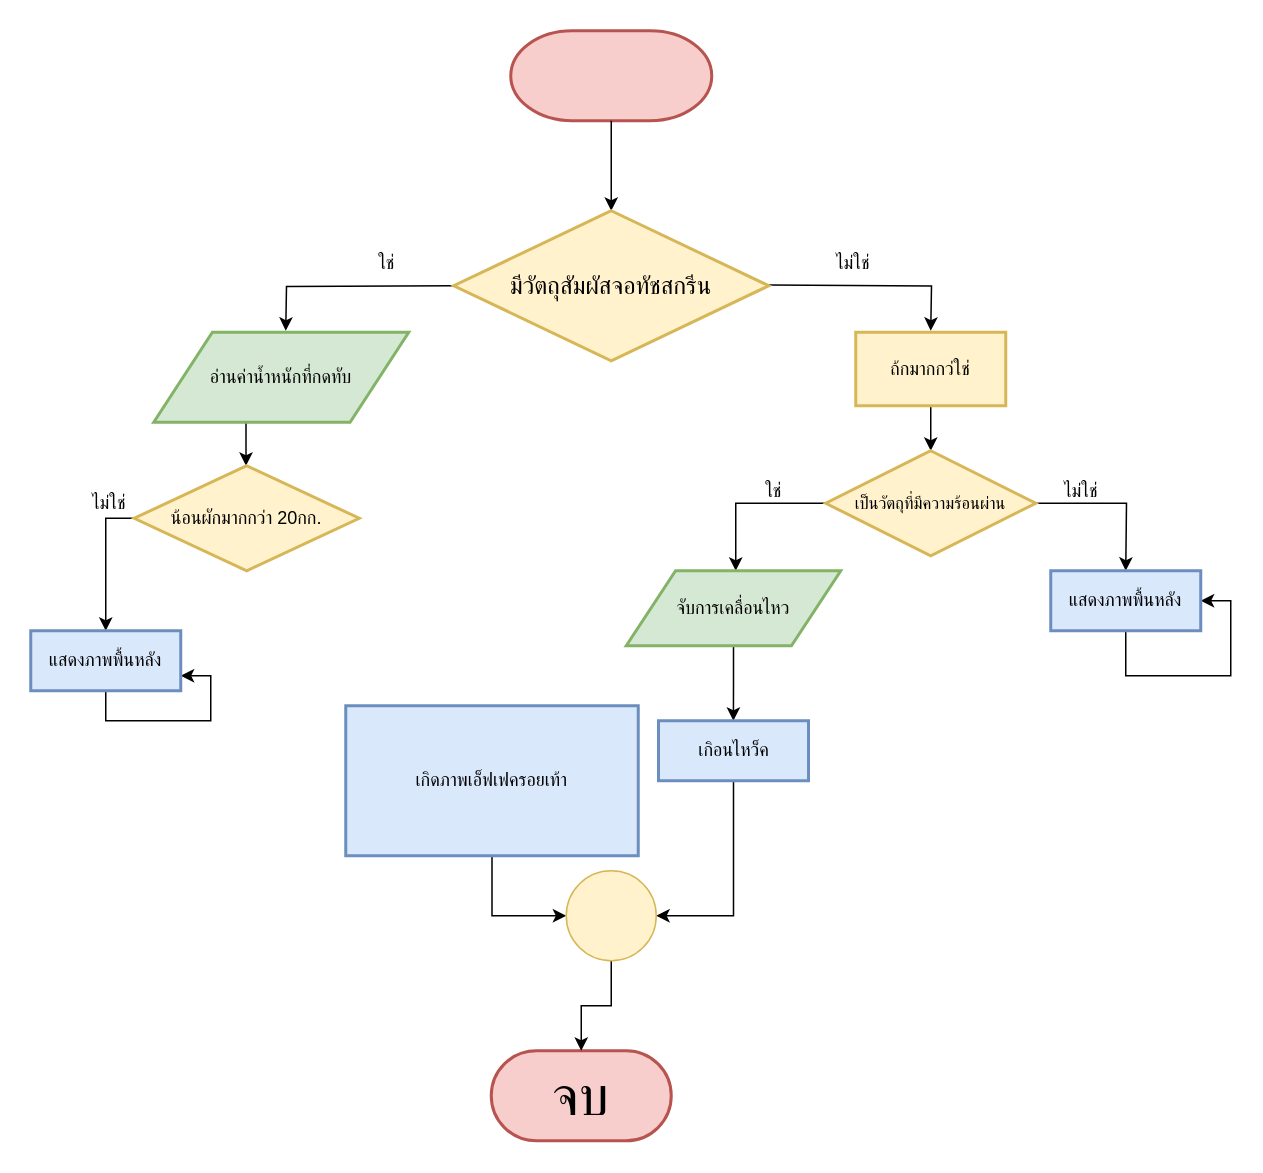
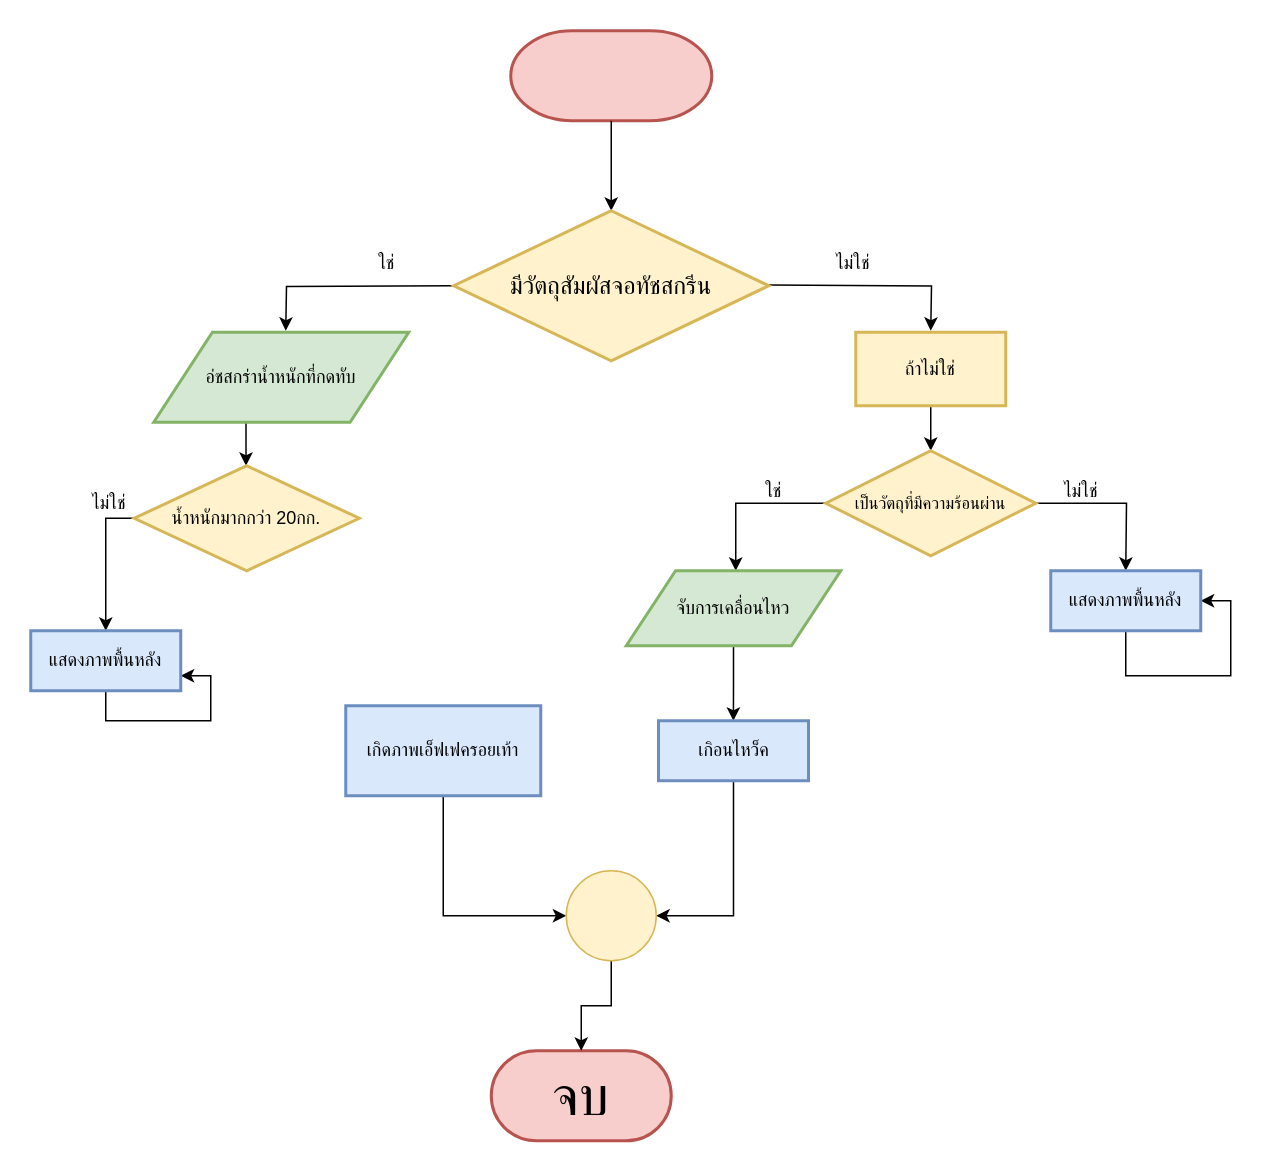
node "ถ้กมากกว่ใช่": label "ถ้กมากกว่ใช่" -> "ถ้าไม่ใช่"
node "อ่านค่าน้ำหนักที่กดทับ": label "อ่านค่าน้ำหนักที่กดทับ" -> "อ่ชสกร่าน้ำหนักที่กดทับ"
node "น้อนผักมากกว่า 20กก.": label "น้อนผักมากกว่า 20กก." -> "น้ำหนักมากกว่า 20กก."
node "เกิดภาพเอ็ฟเฟครอยเท้า": size 293x150 -> 195x90
